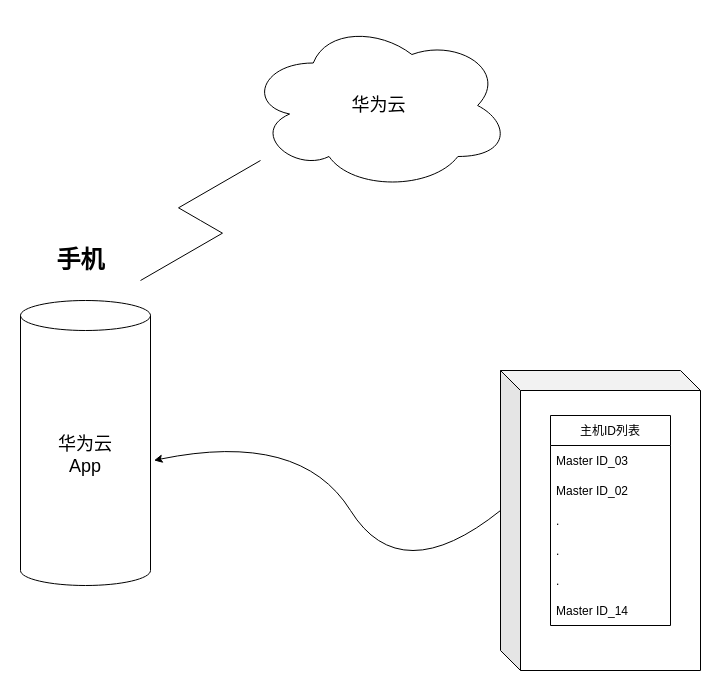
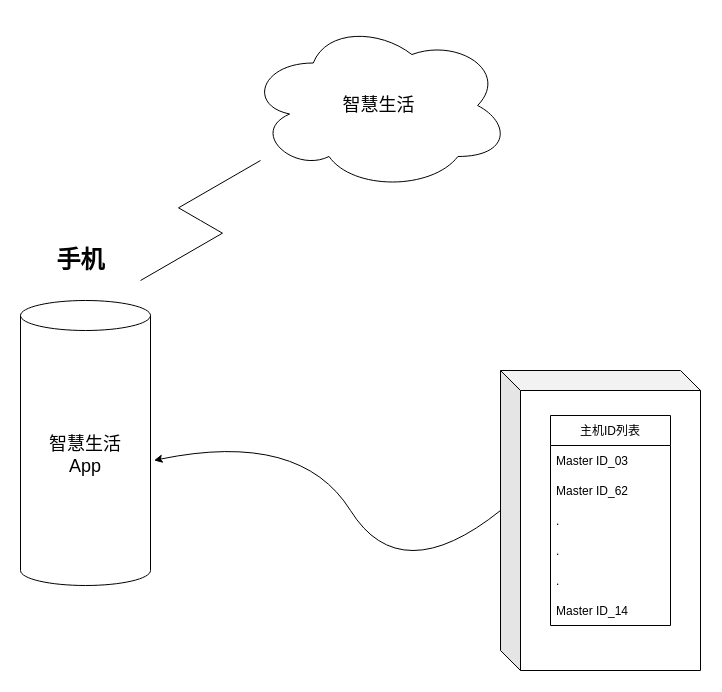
node "华为云": label "华为云" -> "智慧生活"
node "华为云 App": label "华为云 App" -> "智慧生活 App"
node "Master ID_02": label "Master ID_02" -> "Master ID_62"
